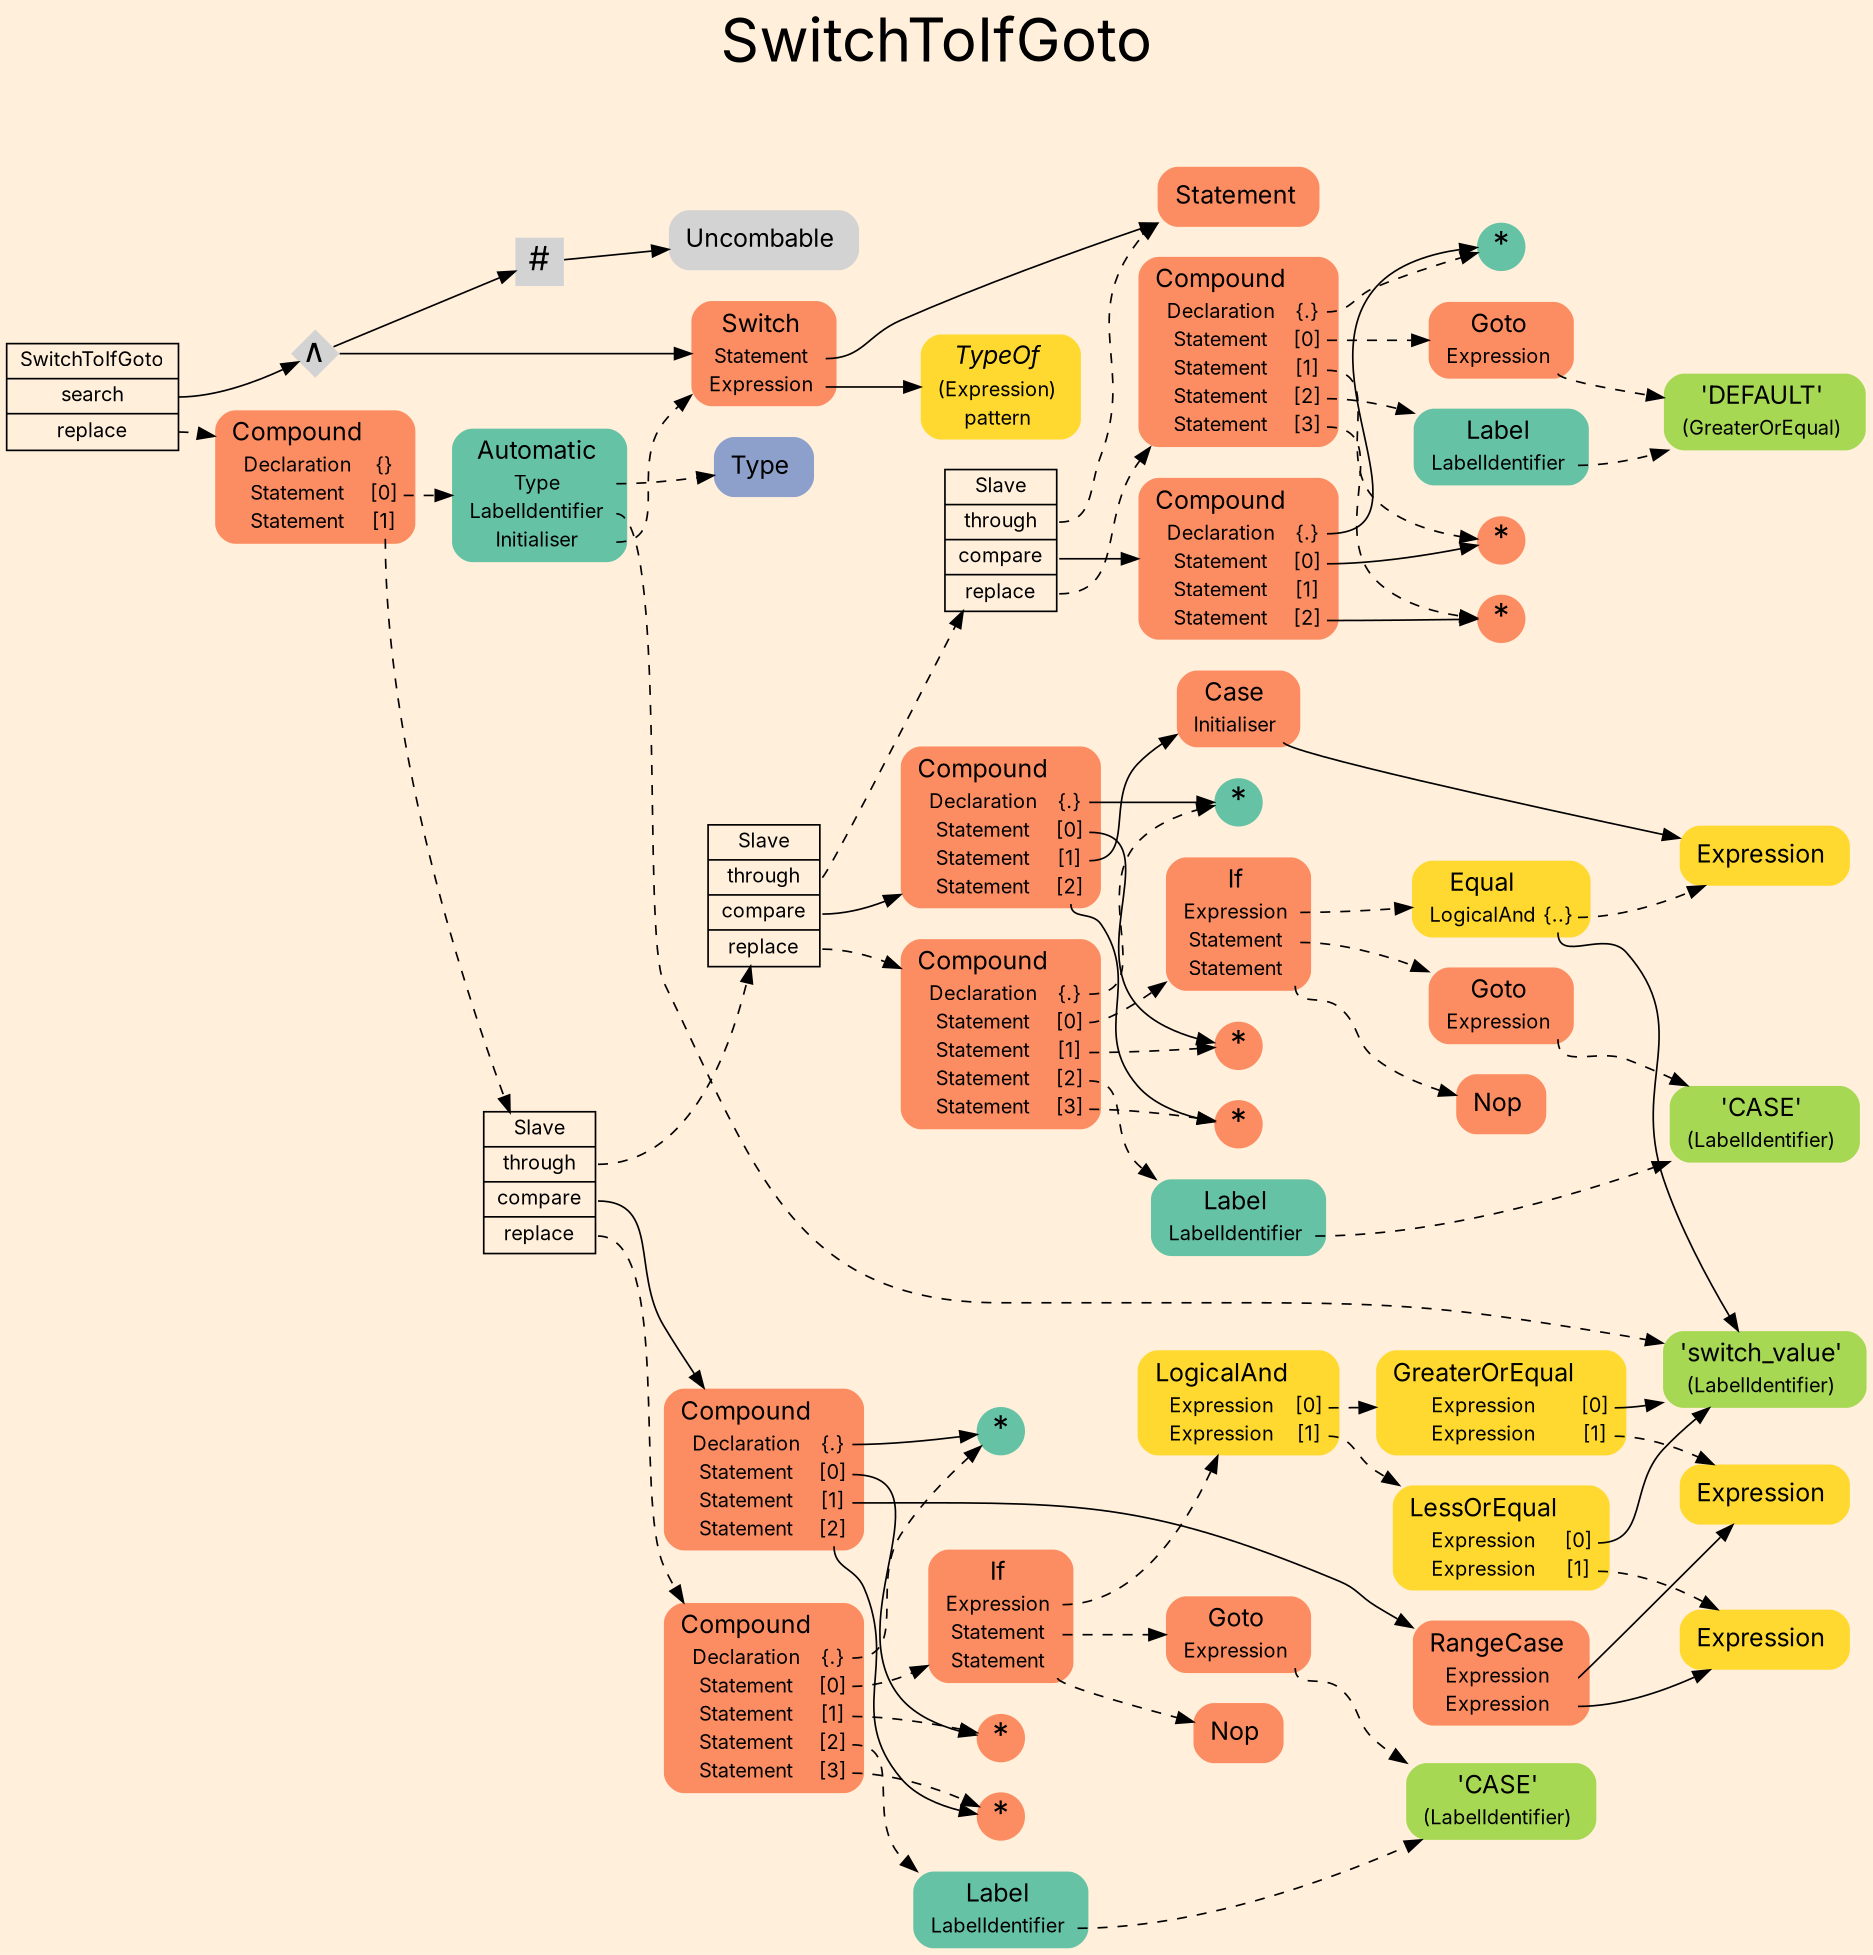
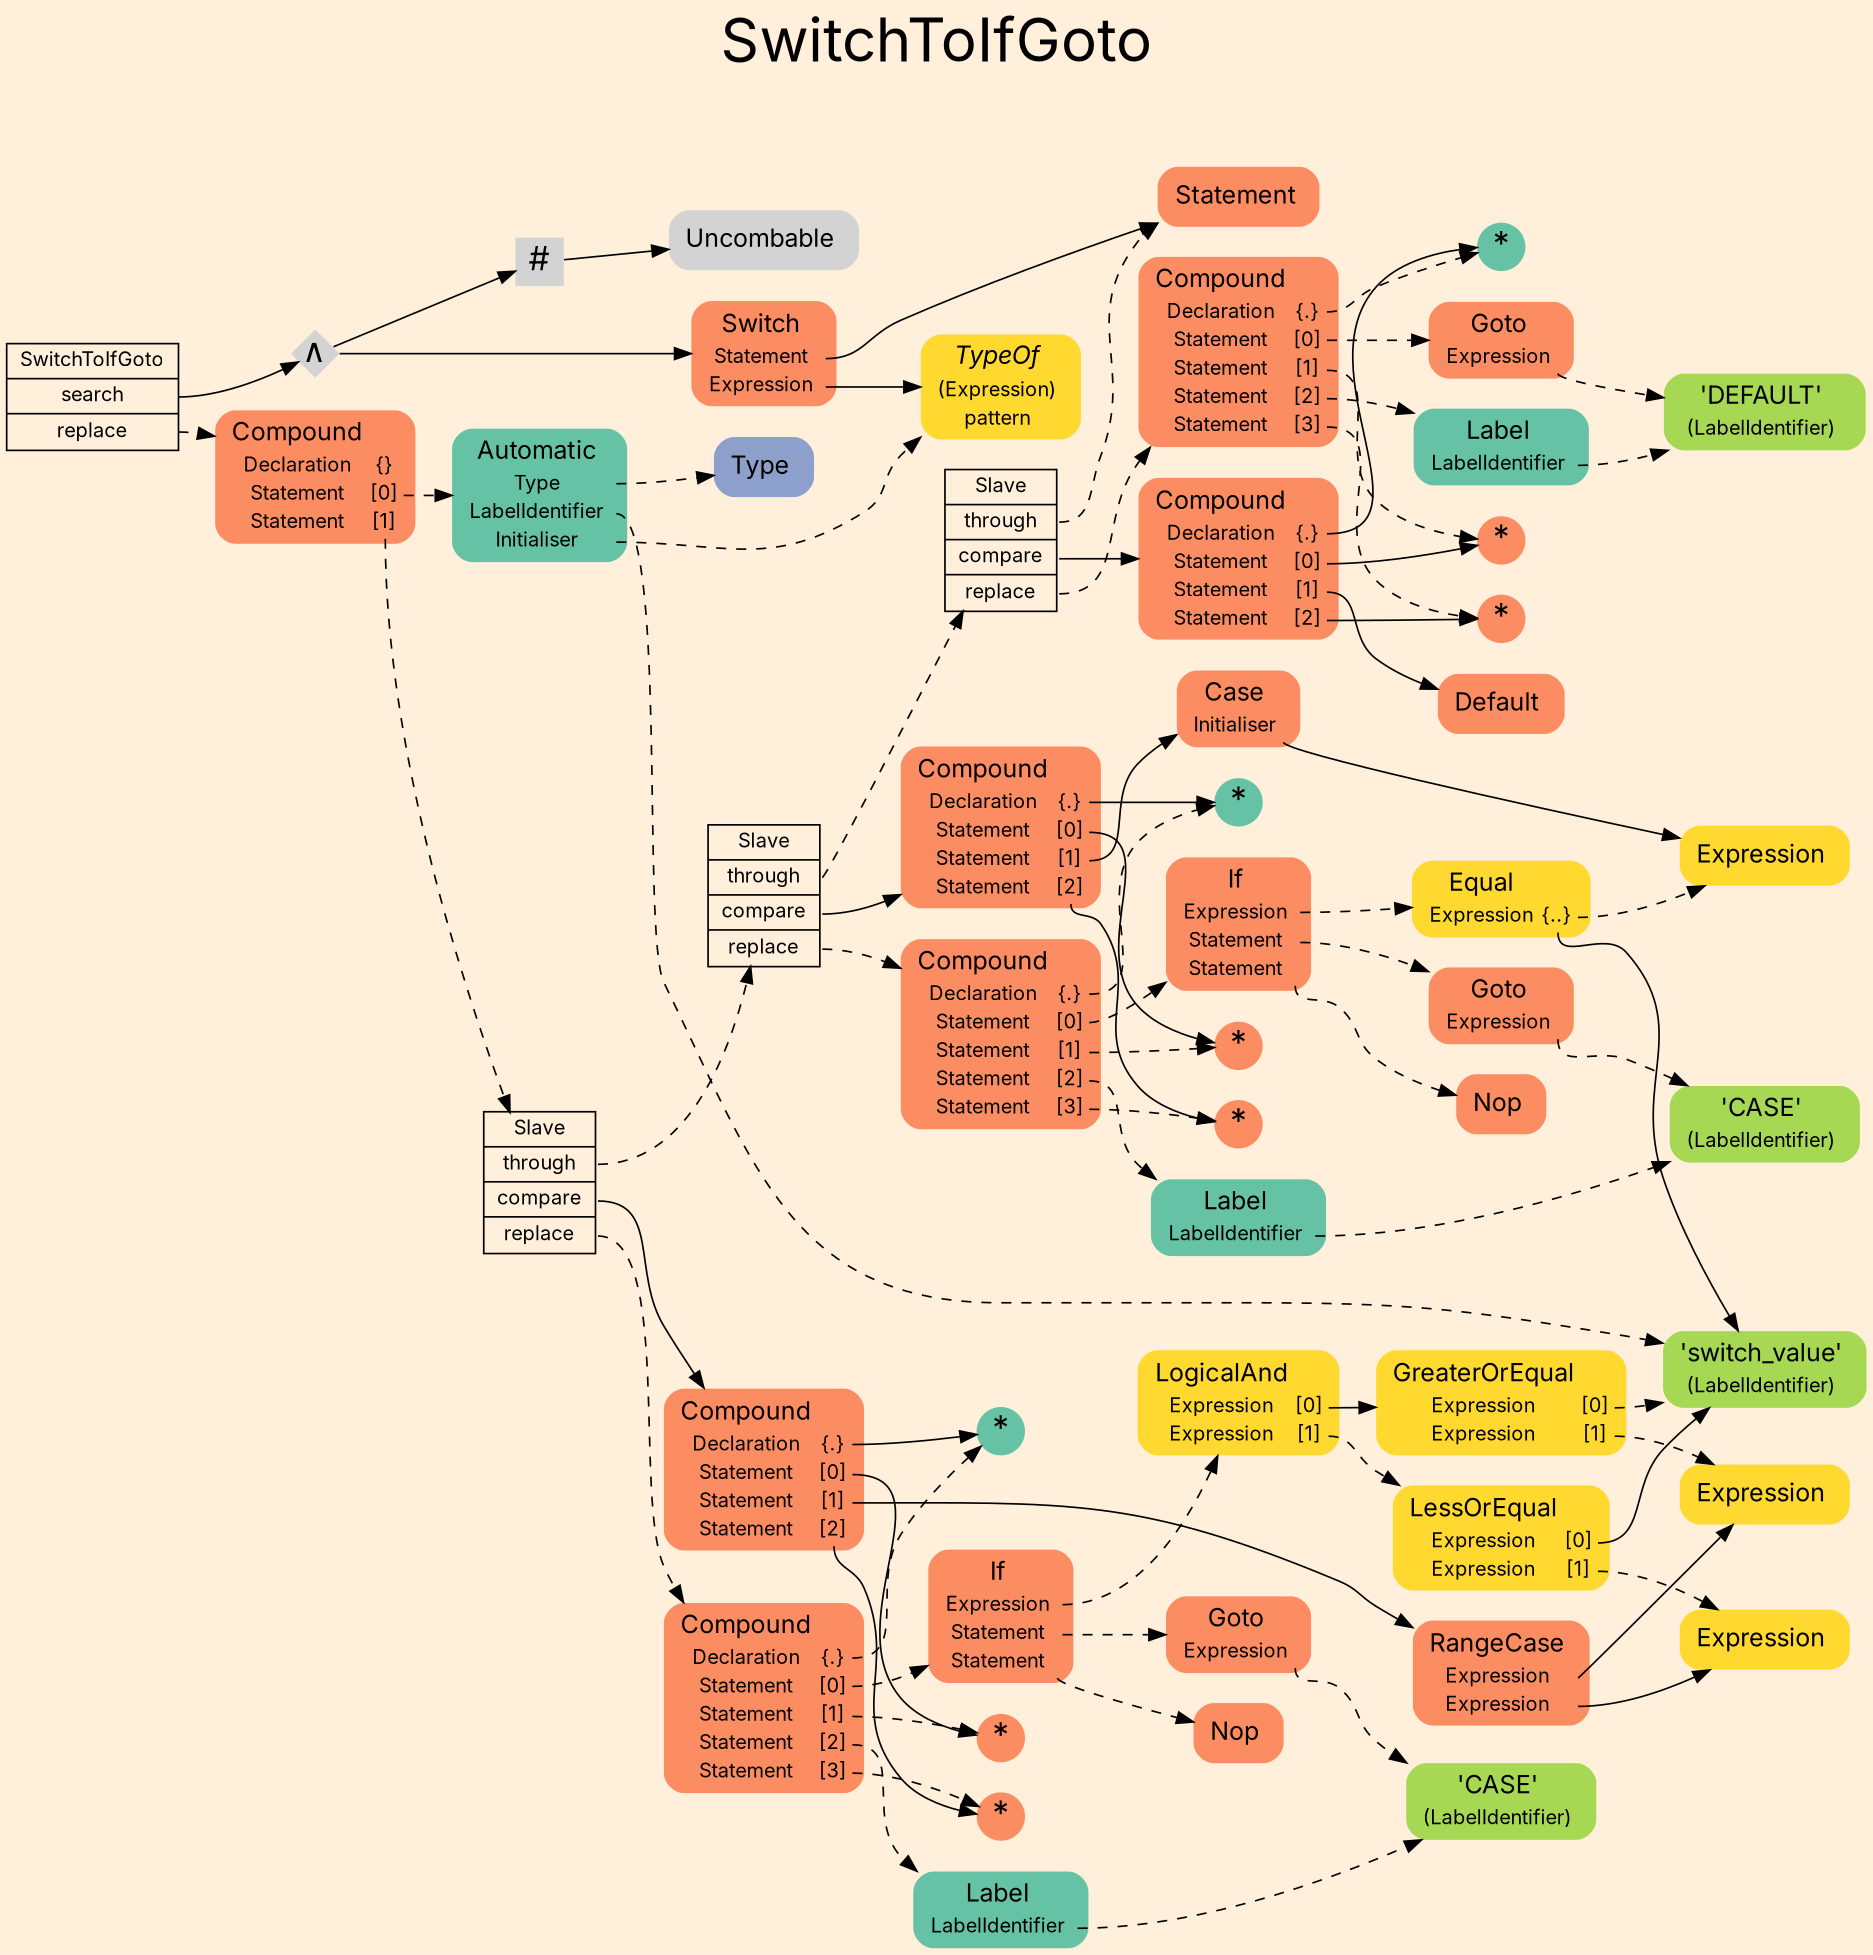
node "'DEFAULT'": text "(GreaterOrEqual)" -> "(LabelIdentifier)"
edge "Automatic" -> "Switch": now "Automatic" -> "TypeOf"
node "Default": added
node "Equal": text "LogicalAnd" -> "Expression"
edge "GreaterOrEqual" -> "'switch_value'": style solid -> dashed
edge "LogicalAnd" -> "GreaterOrEqual": style dashed -> solid
